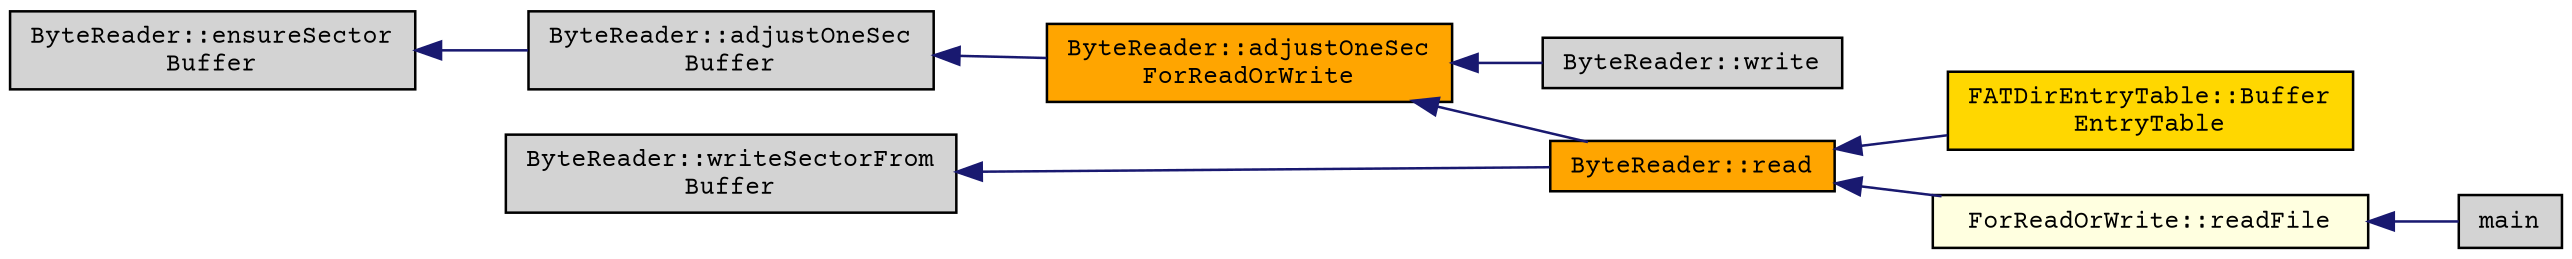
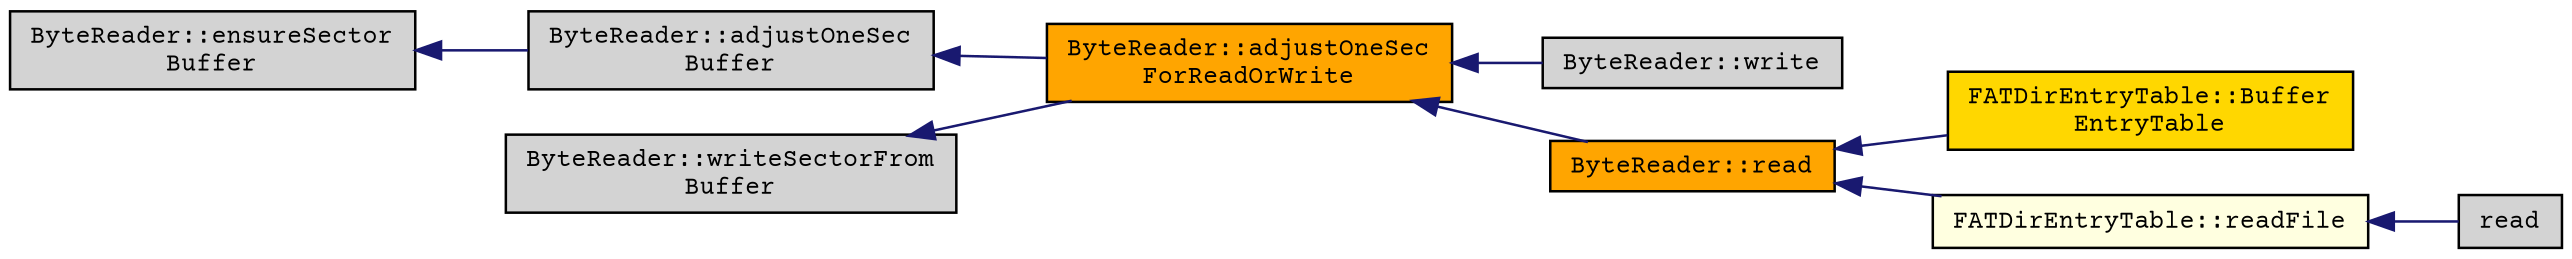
edge "ByteReader::read" -> "ByteReader::writeSectorFrom Buffer": now "ByteReader::adjustOneSec ForReadOrWrite" -> "ByteReader::writeSectorFrom Buffer"
node "ForReadOrWrite::readFile": label "ForReadOrWrite::readFile" -> "FATDirEntryTable::readFile"
node "main": label "main" -> "read"
